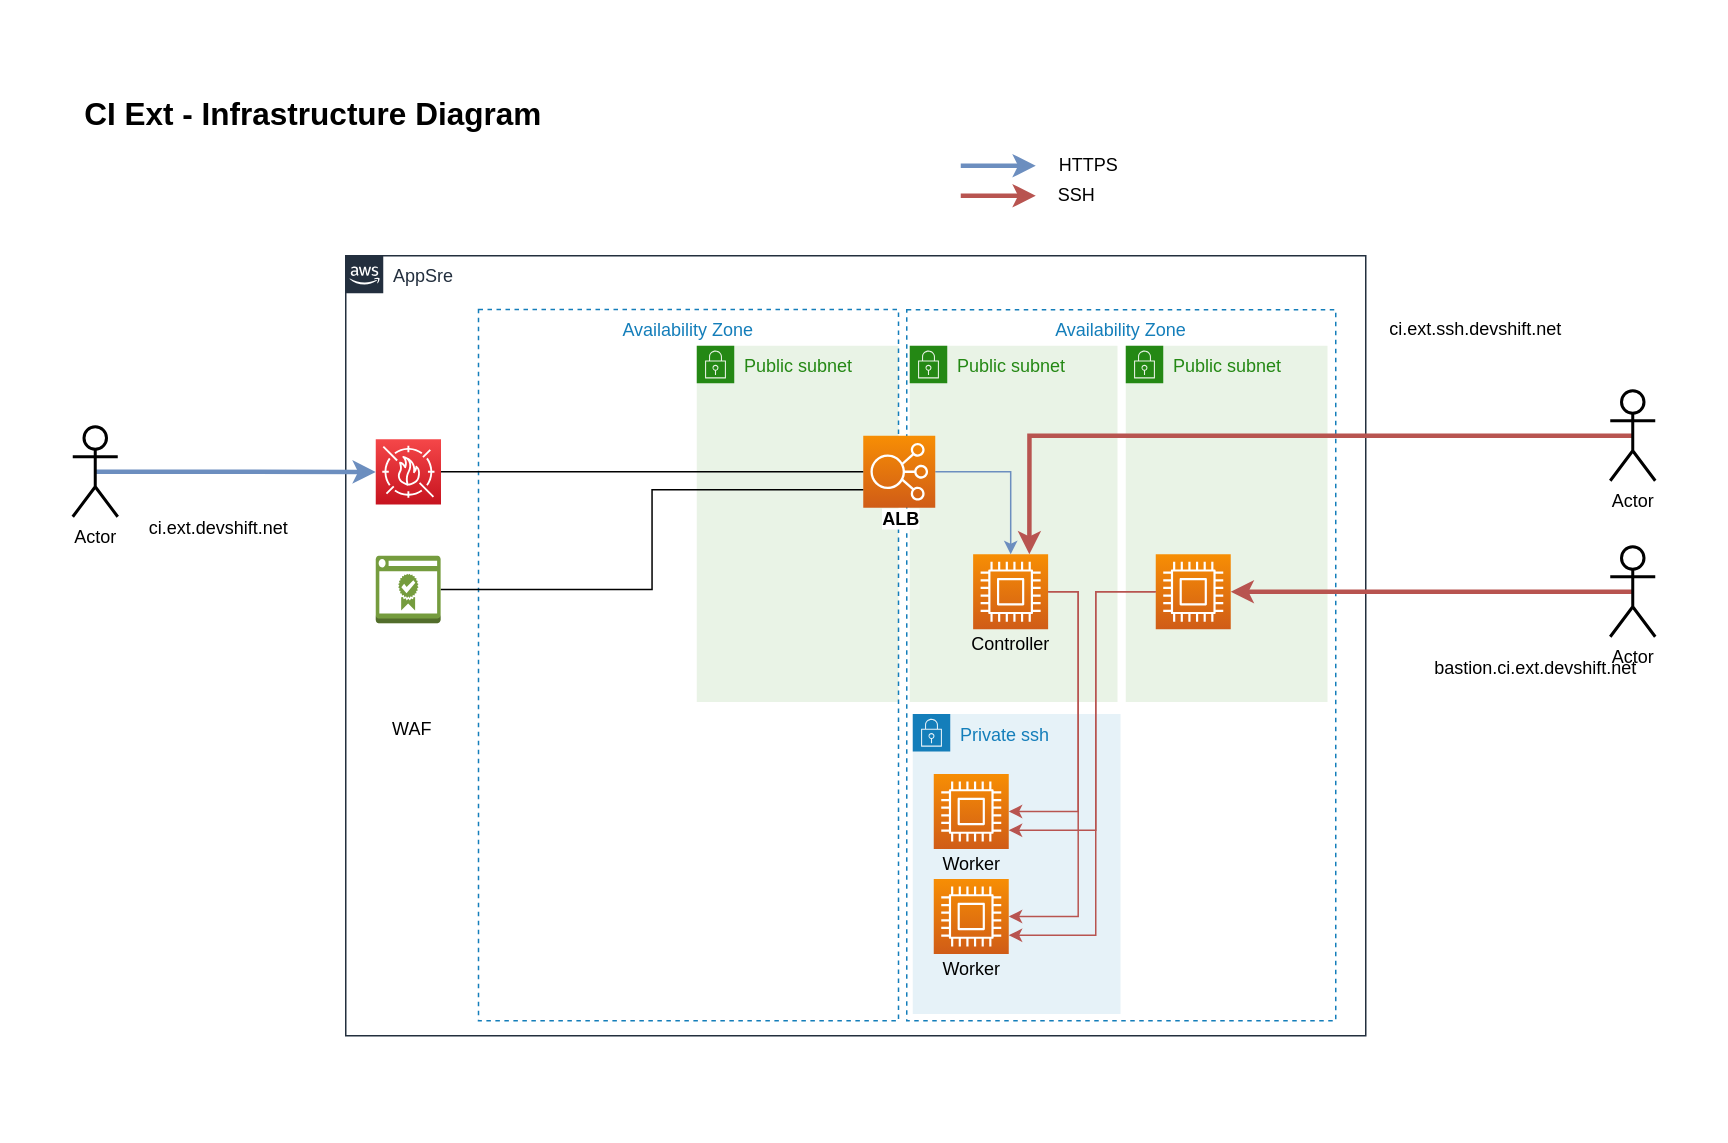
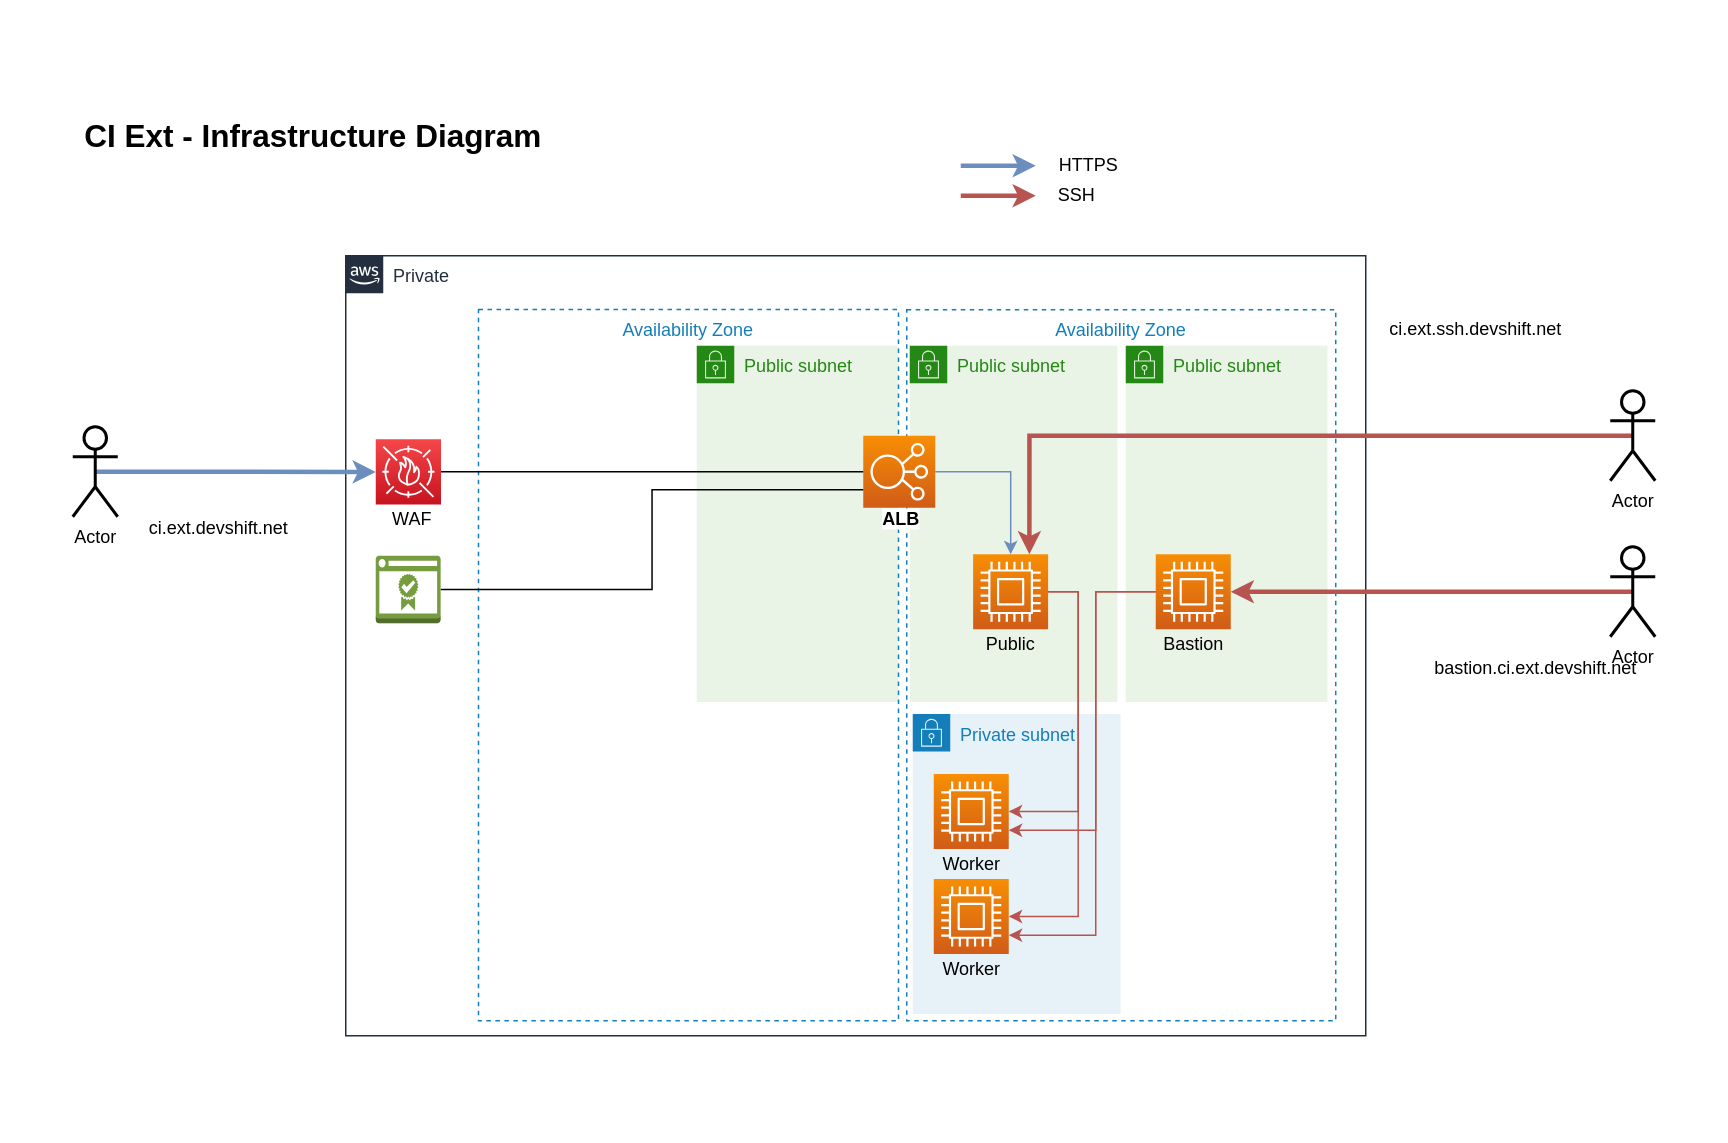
node "CI Ext - Infrastructure Diagram": moved (313, 113) -> (313, 136)
node "AppSre": label "AppSre" -> "Private"
node "Controller": label "Controller" -> "Public"
node "Bastion": added
node "WAF": moved (411, 729) -> (411, 519)
node "Private ssh": label "Private ssh" -> "Private subnet"
